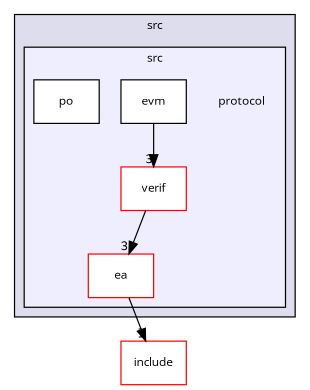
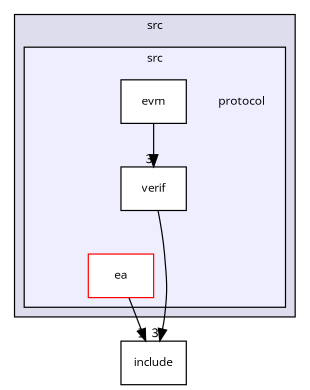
node "po": removed
node "verif": color red -> black
edge "verif" -> "ea": now "verif" -> "include"
node "include": color red -> black
